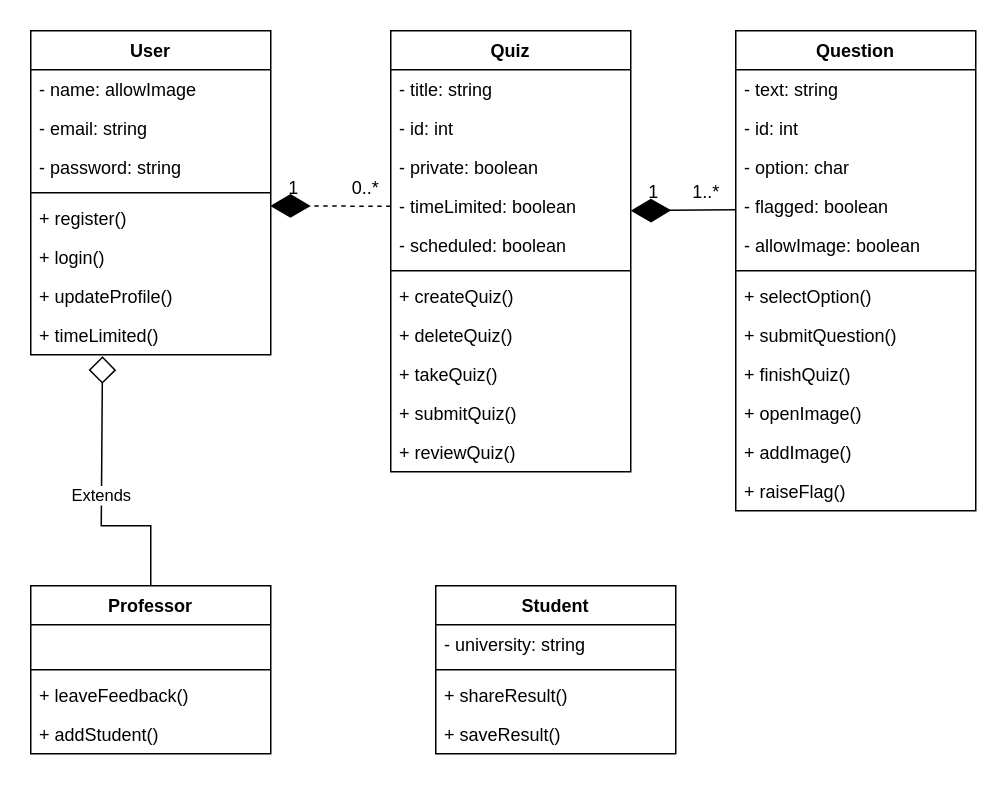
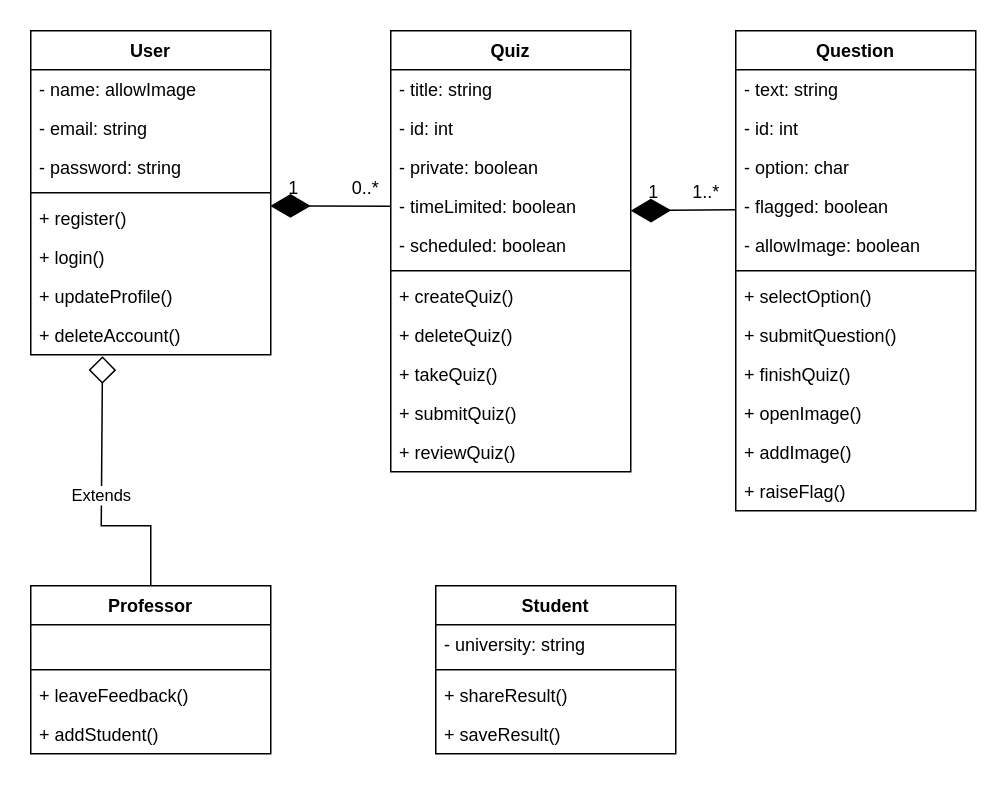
edge "- timeLimited: boolean" -> "+ register()": style dashed -> solid
node "+ timeLimited()": label "+ timeLimited()" -> "+ deleteAccount()"
